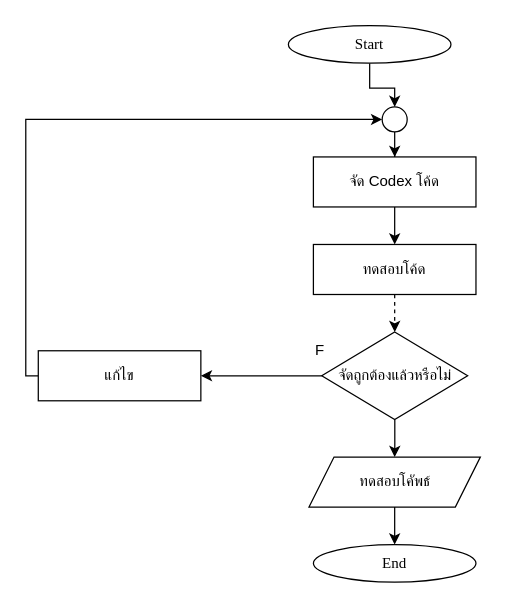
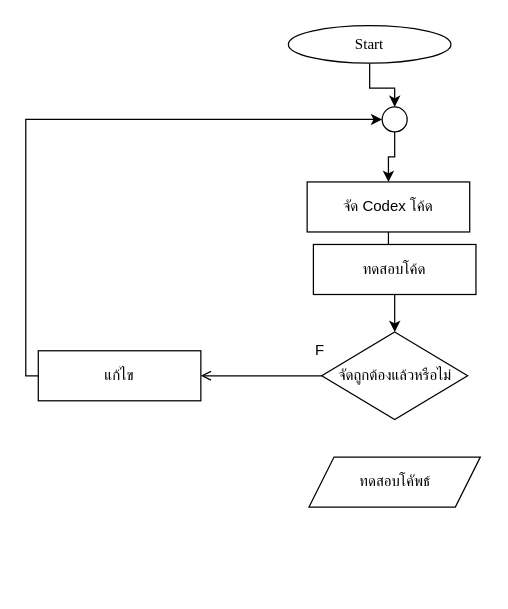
node "จัด Codex โค้ด": moved (394, 182) -> (388, 207)
edge "ทดสอบโค้ด" -> "จัดถูกต้องแล้วหรือไม่": style dashed -> solid
edge "จัดถูกต้องแล้วหรือไม่" -> "แก้ไข": arrowhead classic -> open
edge "จัดถูกต้องแล้วหรือไม่" -> "ทดสอบโคัพธ์": removed
edge "ทดสอบโคัพธ์" -> "End": removed
node "End": removed
